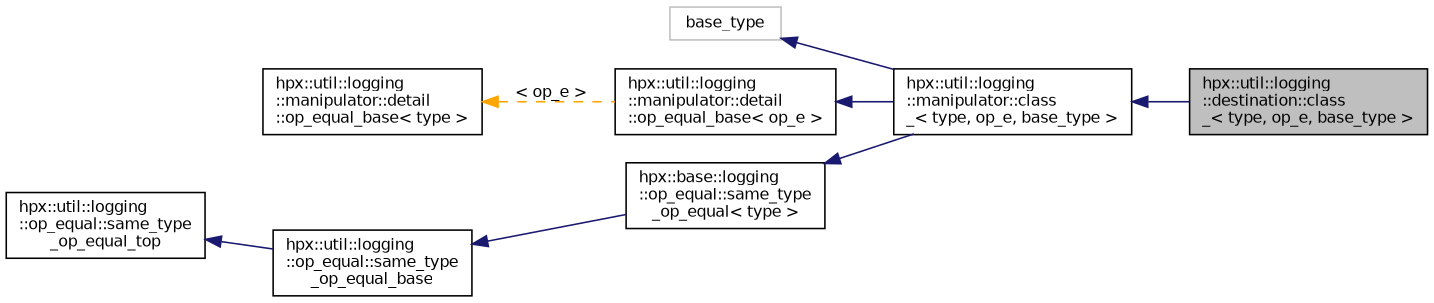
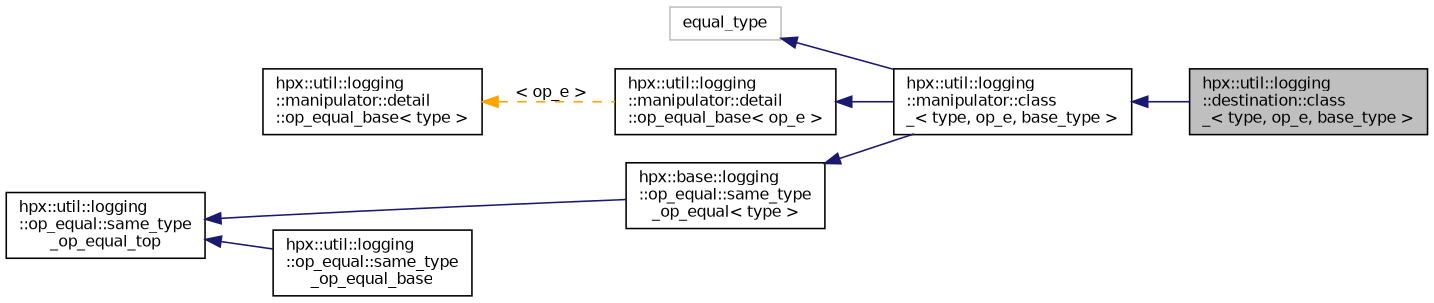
node "base_type": label "base_type" -> "equal_type"
edge "hpx::base::logging ::op_equal::same_type _op_equal< type >" -> "hpx::util::logging ::op_equal::same_type _op_equal_base": now "hpx::base::logging ::op_equal::same_type _op_equal< type >" -> "hpx::util::logging ::op_equal::same_type _op_equal_top"
